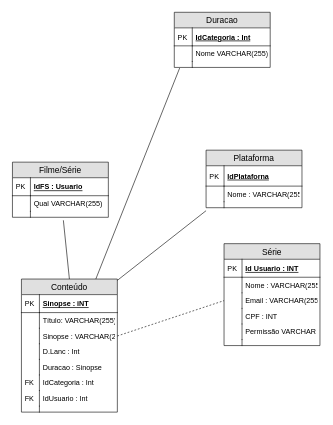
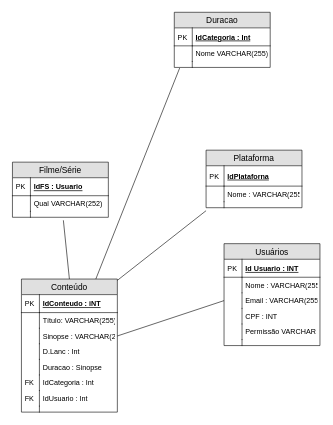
node "Qual VARCHAR(255)": label "Qual VARCHAR(255)" -> "Qual VARCHAR(252)"
node "Série": label "Série" -> "Usuários"
node "Sinopse : iNT": label "Sinopse : iNT" -> "IdConteudo : iNT"
edge "Email : VARCHAR(255)" -- "Sinopse : VARCHAR(255)": style dashed -> solid
